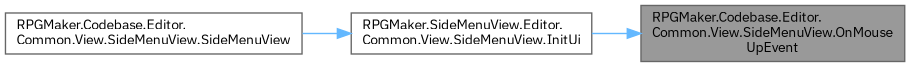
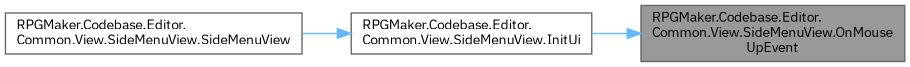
node "RPGMaker.SideMenuView.Editor. Common.View.SideMenuView.InitUi": label "RPGMaker.SideMenuView.Editor. Common.View.SideMenuView.InitUi" -> "RPGMaker.Codebase.Editor. Common.View.SideMenuView.InitUi"
